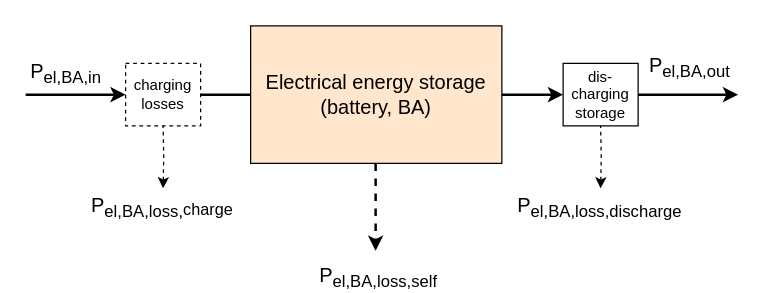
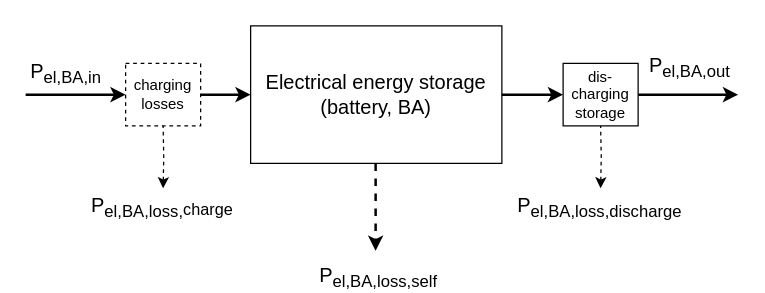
edge "charging losses" -- "Electrical energy storage (battery, BA)": arrowhead none -> classic
node "Electrical energy storage (battery, BA)": fillcolor #ffe6cc -> #ffffff
